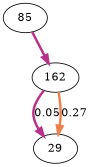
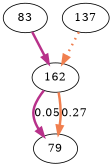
node "85": label "85" -> "83"
node "137": added
node "29": label "29" -> "79"
